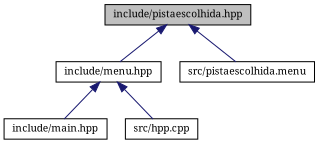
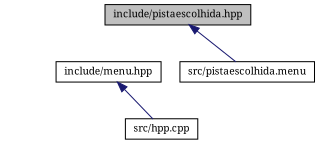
edge "include/menu.hpp" -> "include/pistaescolhida.hpp": removed
node "include/main.hpp": removed
